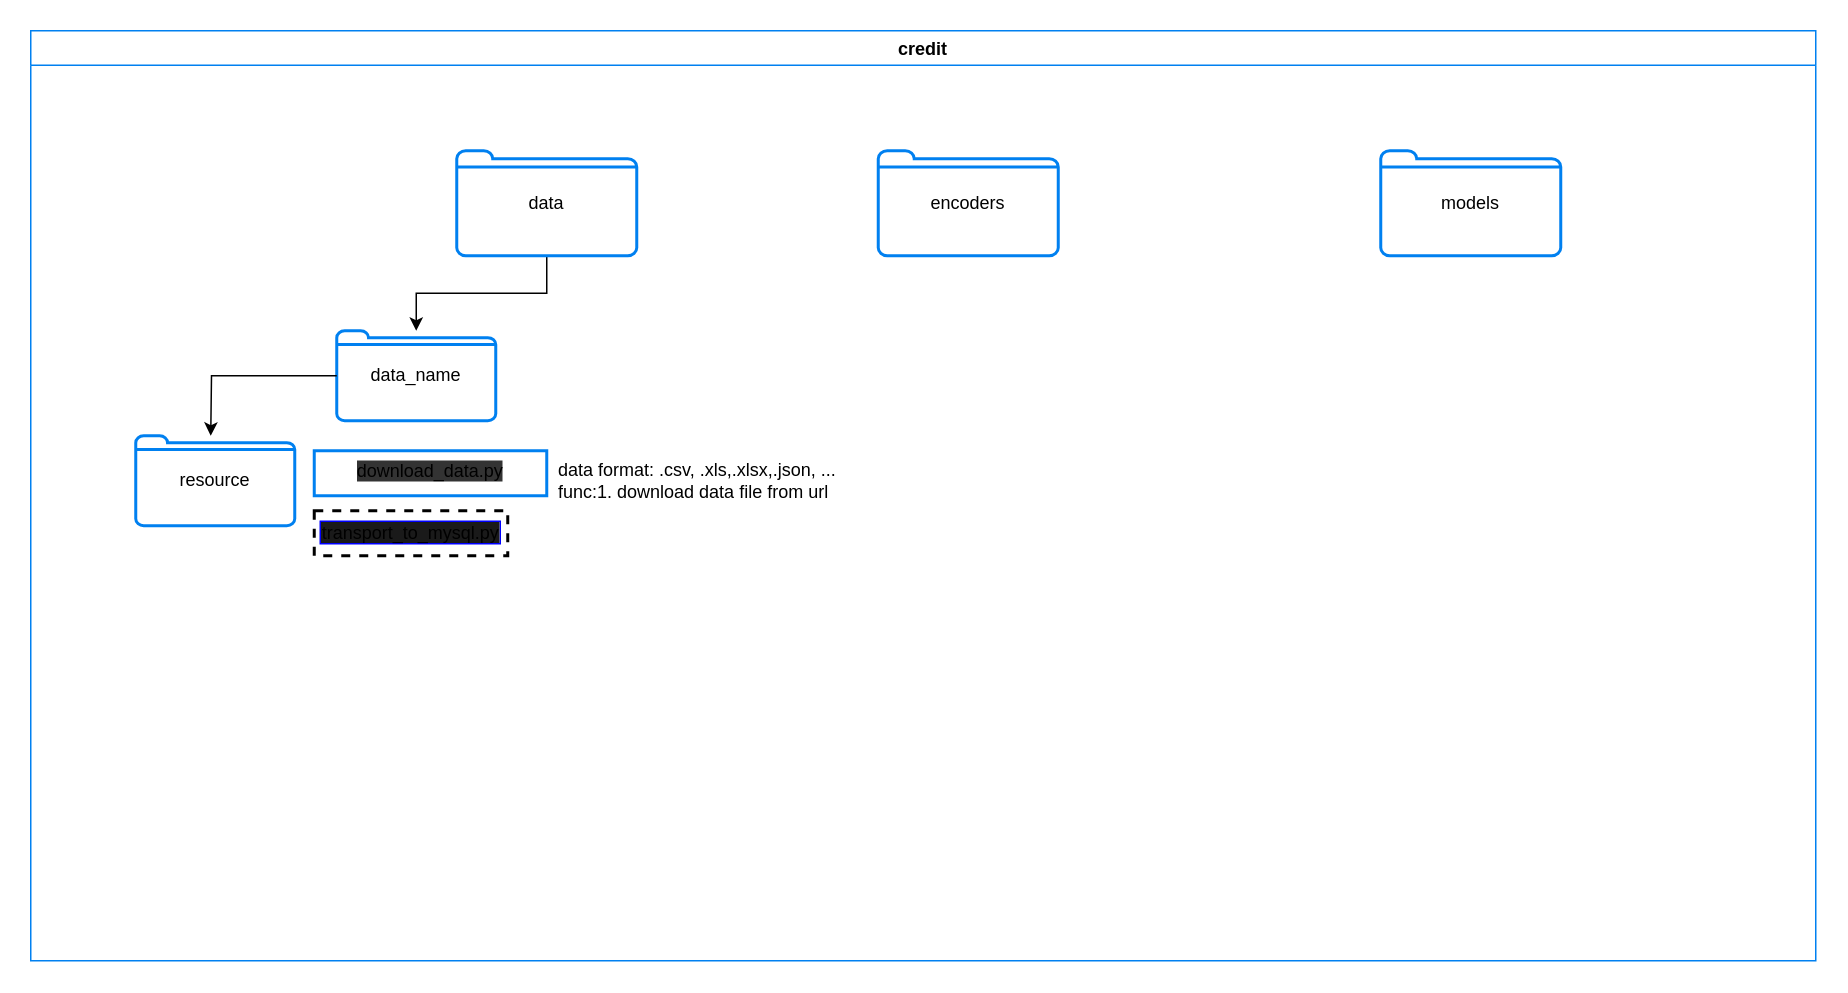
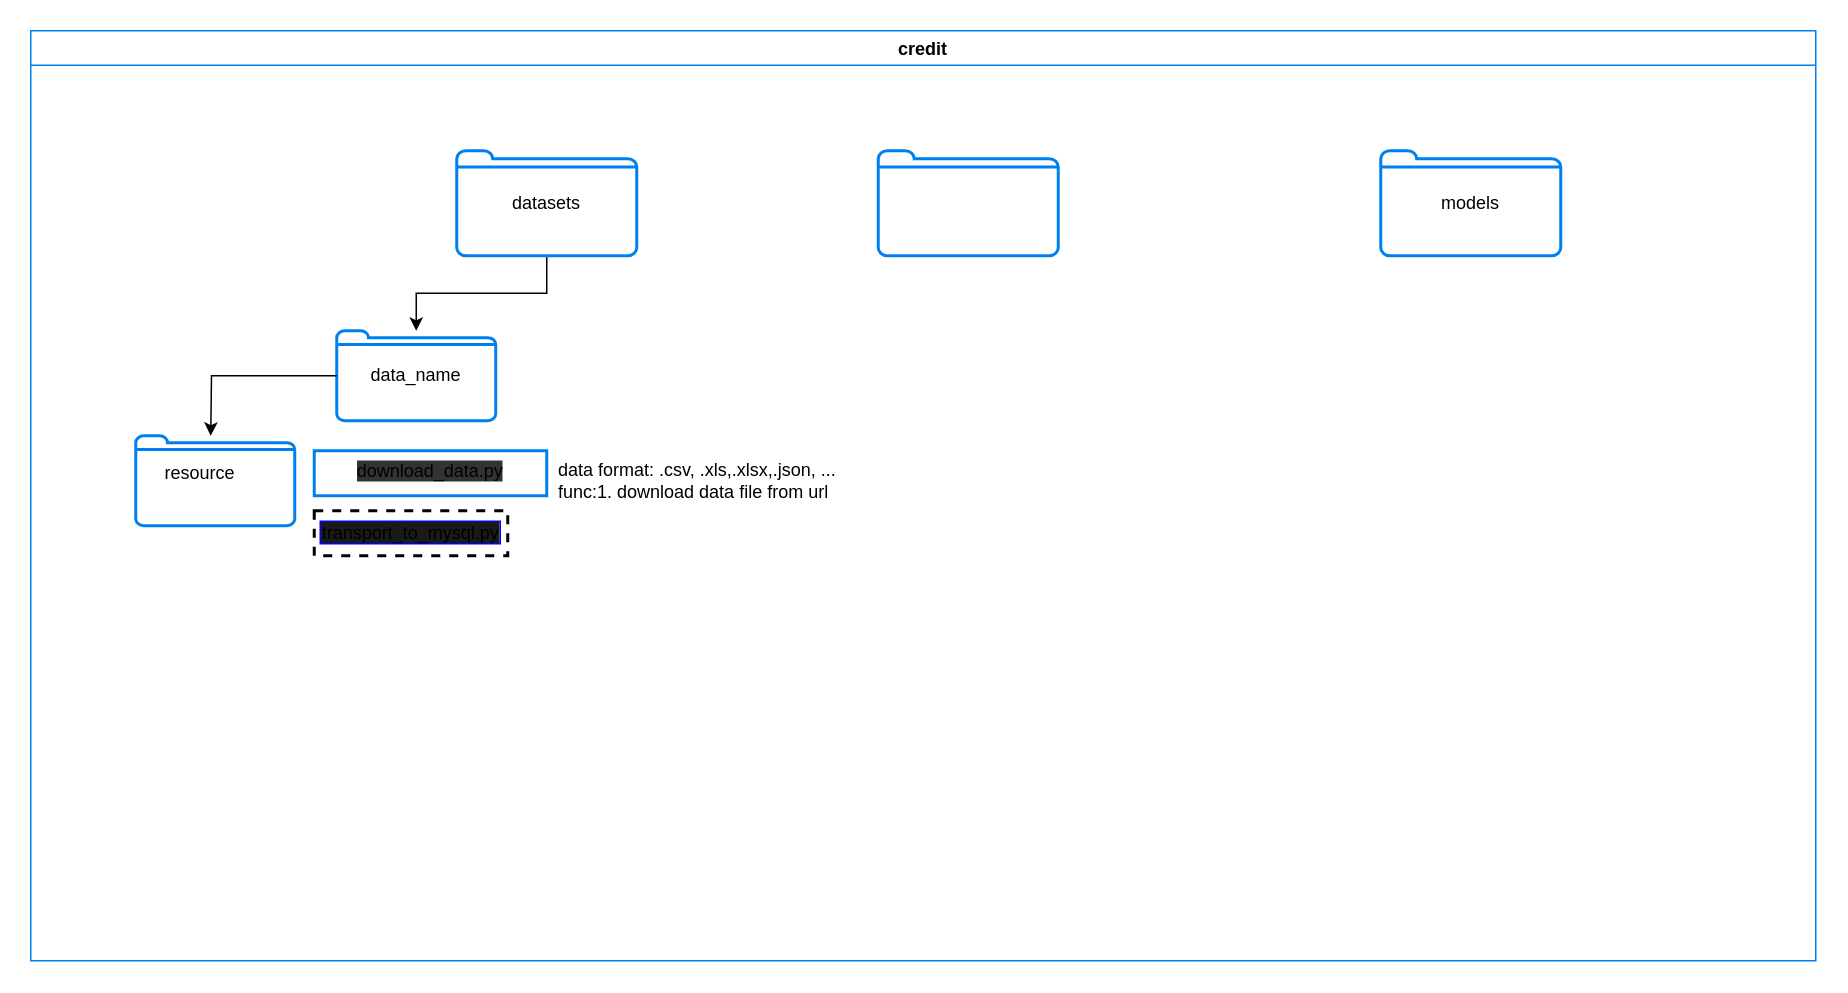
node "data": label "data" -> "datasets"
node "encoders": removed
node "resource": moved (215, 481) -> (200, 473)
